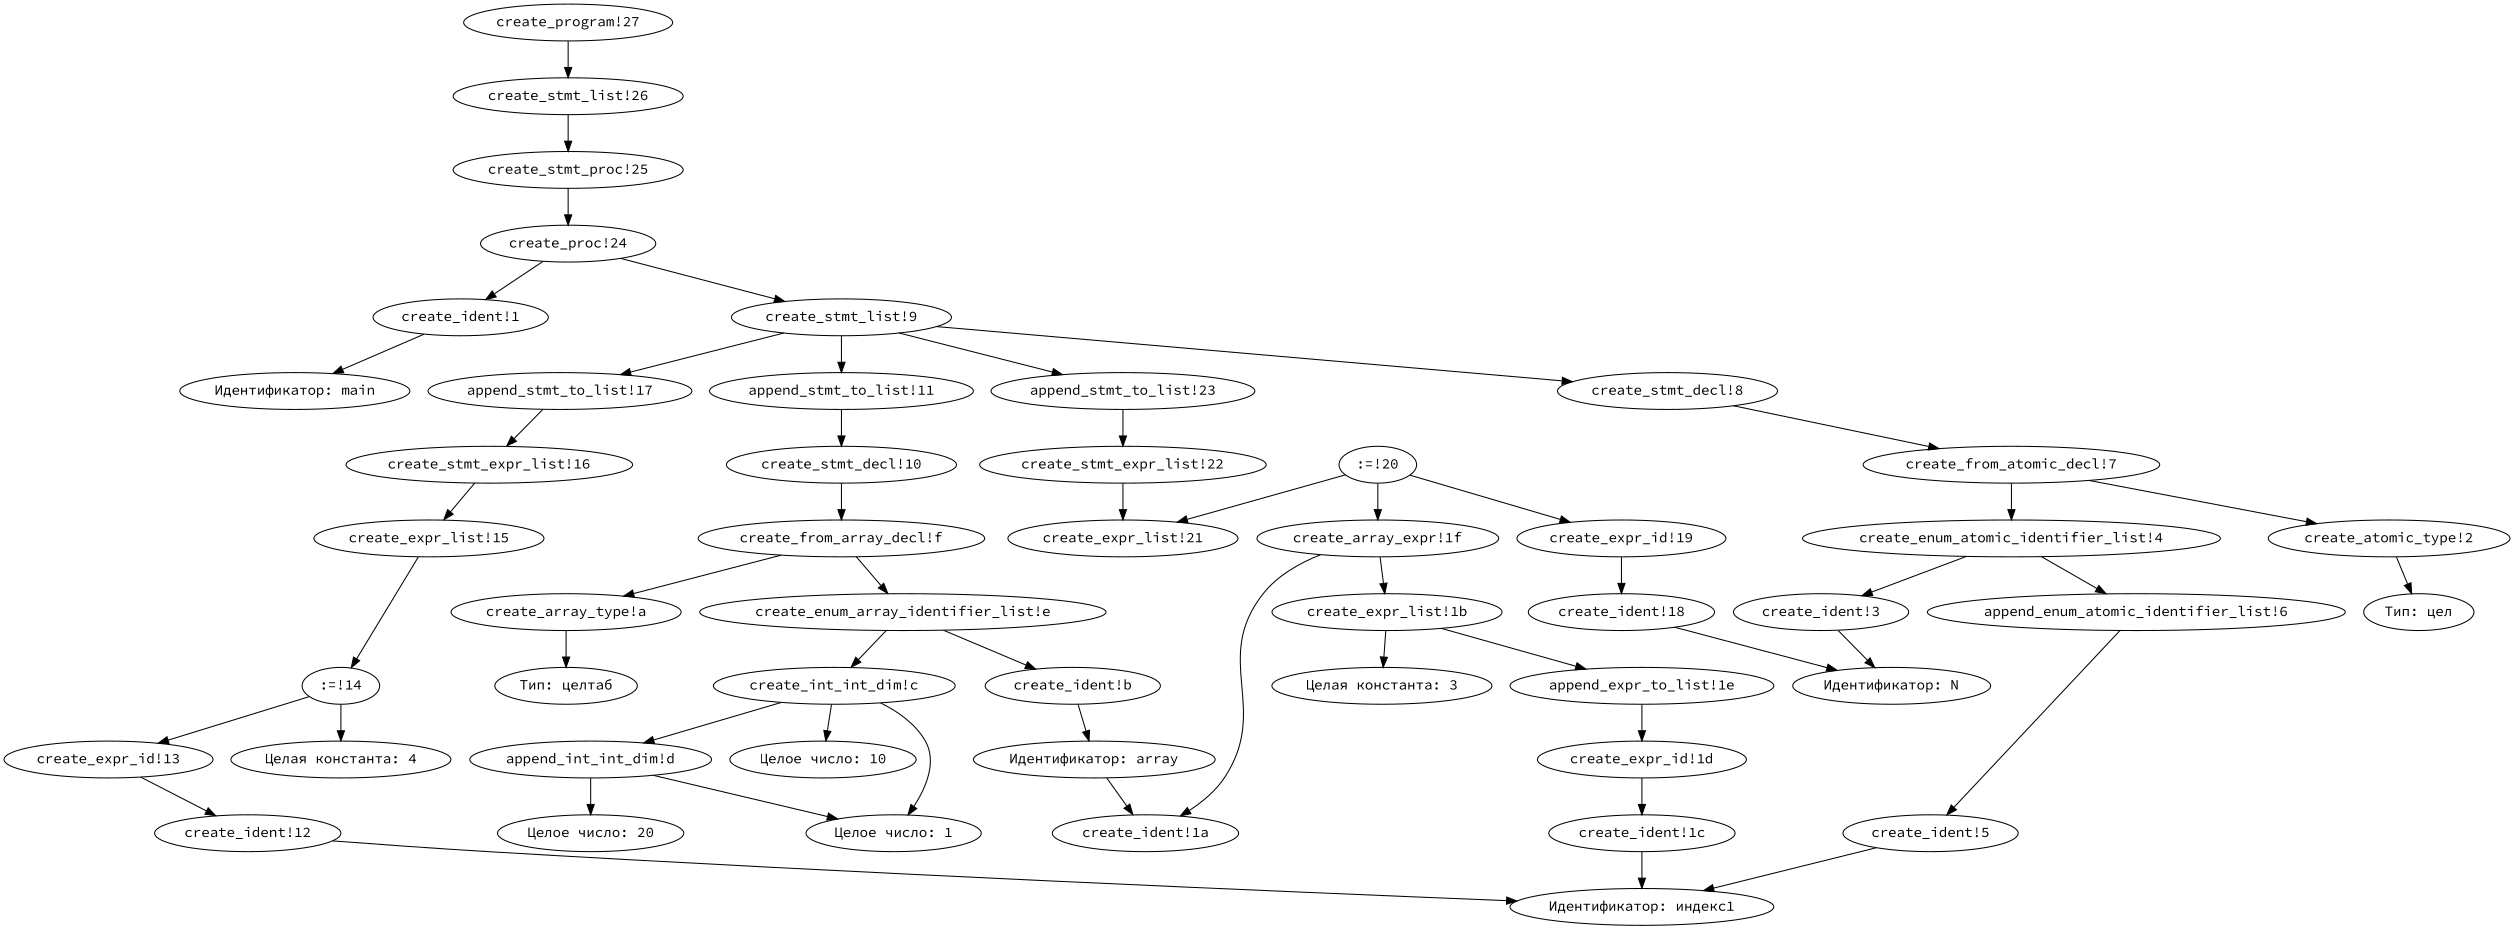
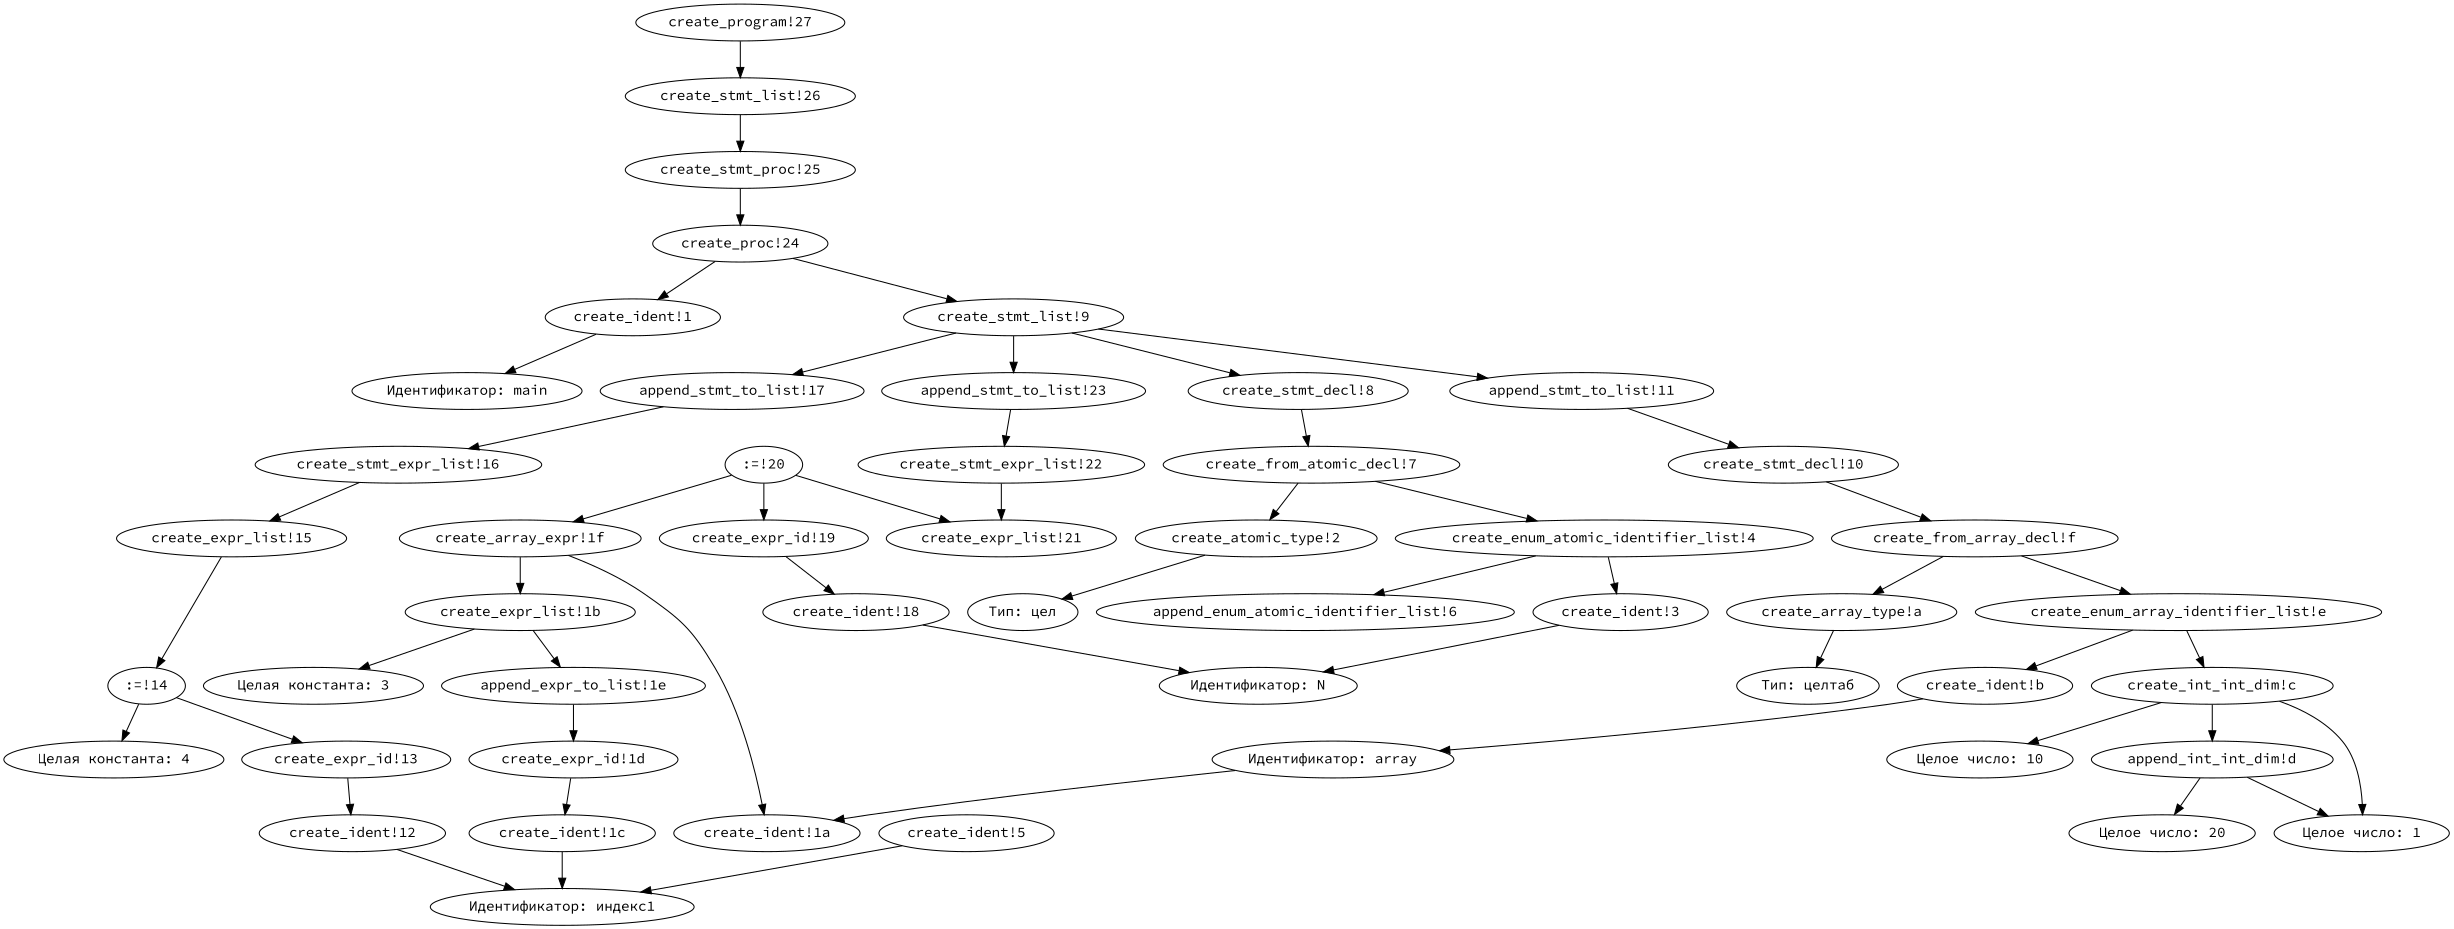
edge "append_enum_atomic_identifier_list!6" -> "create_ident!5": removed
